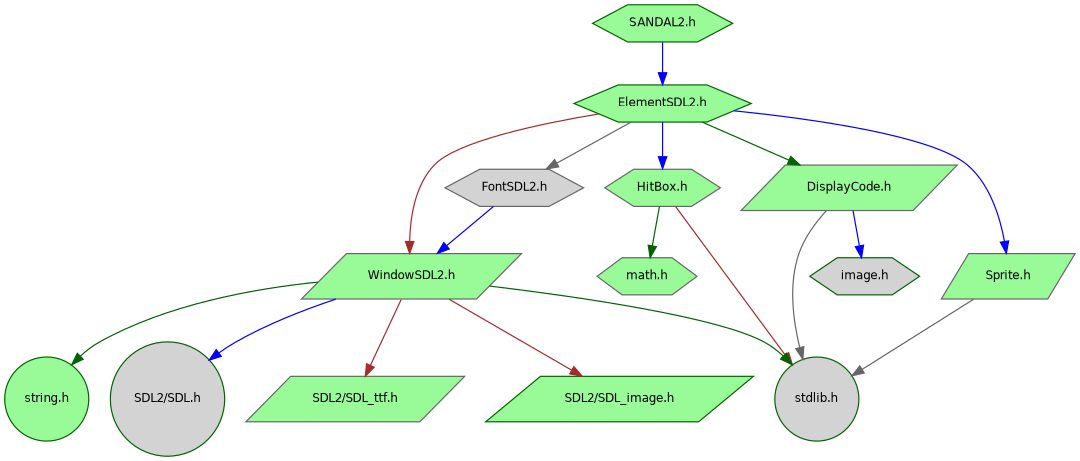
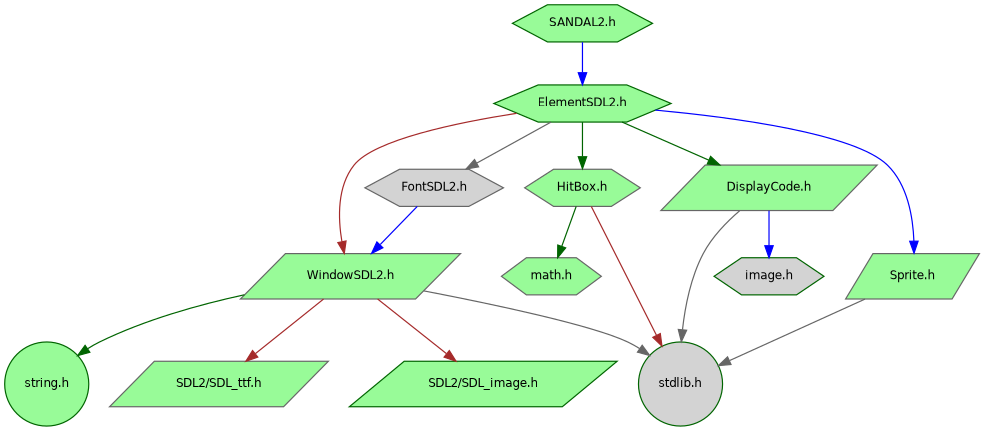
edge "ElementSDL2.h" -> "HitBox.h": color blue -> darkgreen
edge "WindowSDL2.h" -> "stdlib.h": color darkgreen -> gray40
node "SDL2/SDL.h": removed
